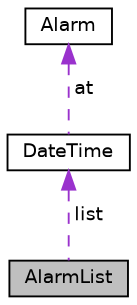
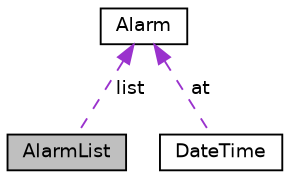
edge "AlarmList" -> "DateTime": now "AlarmList" -> "Alarm"
